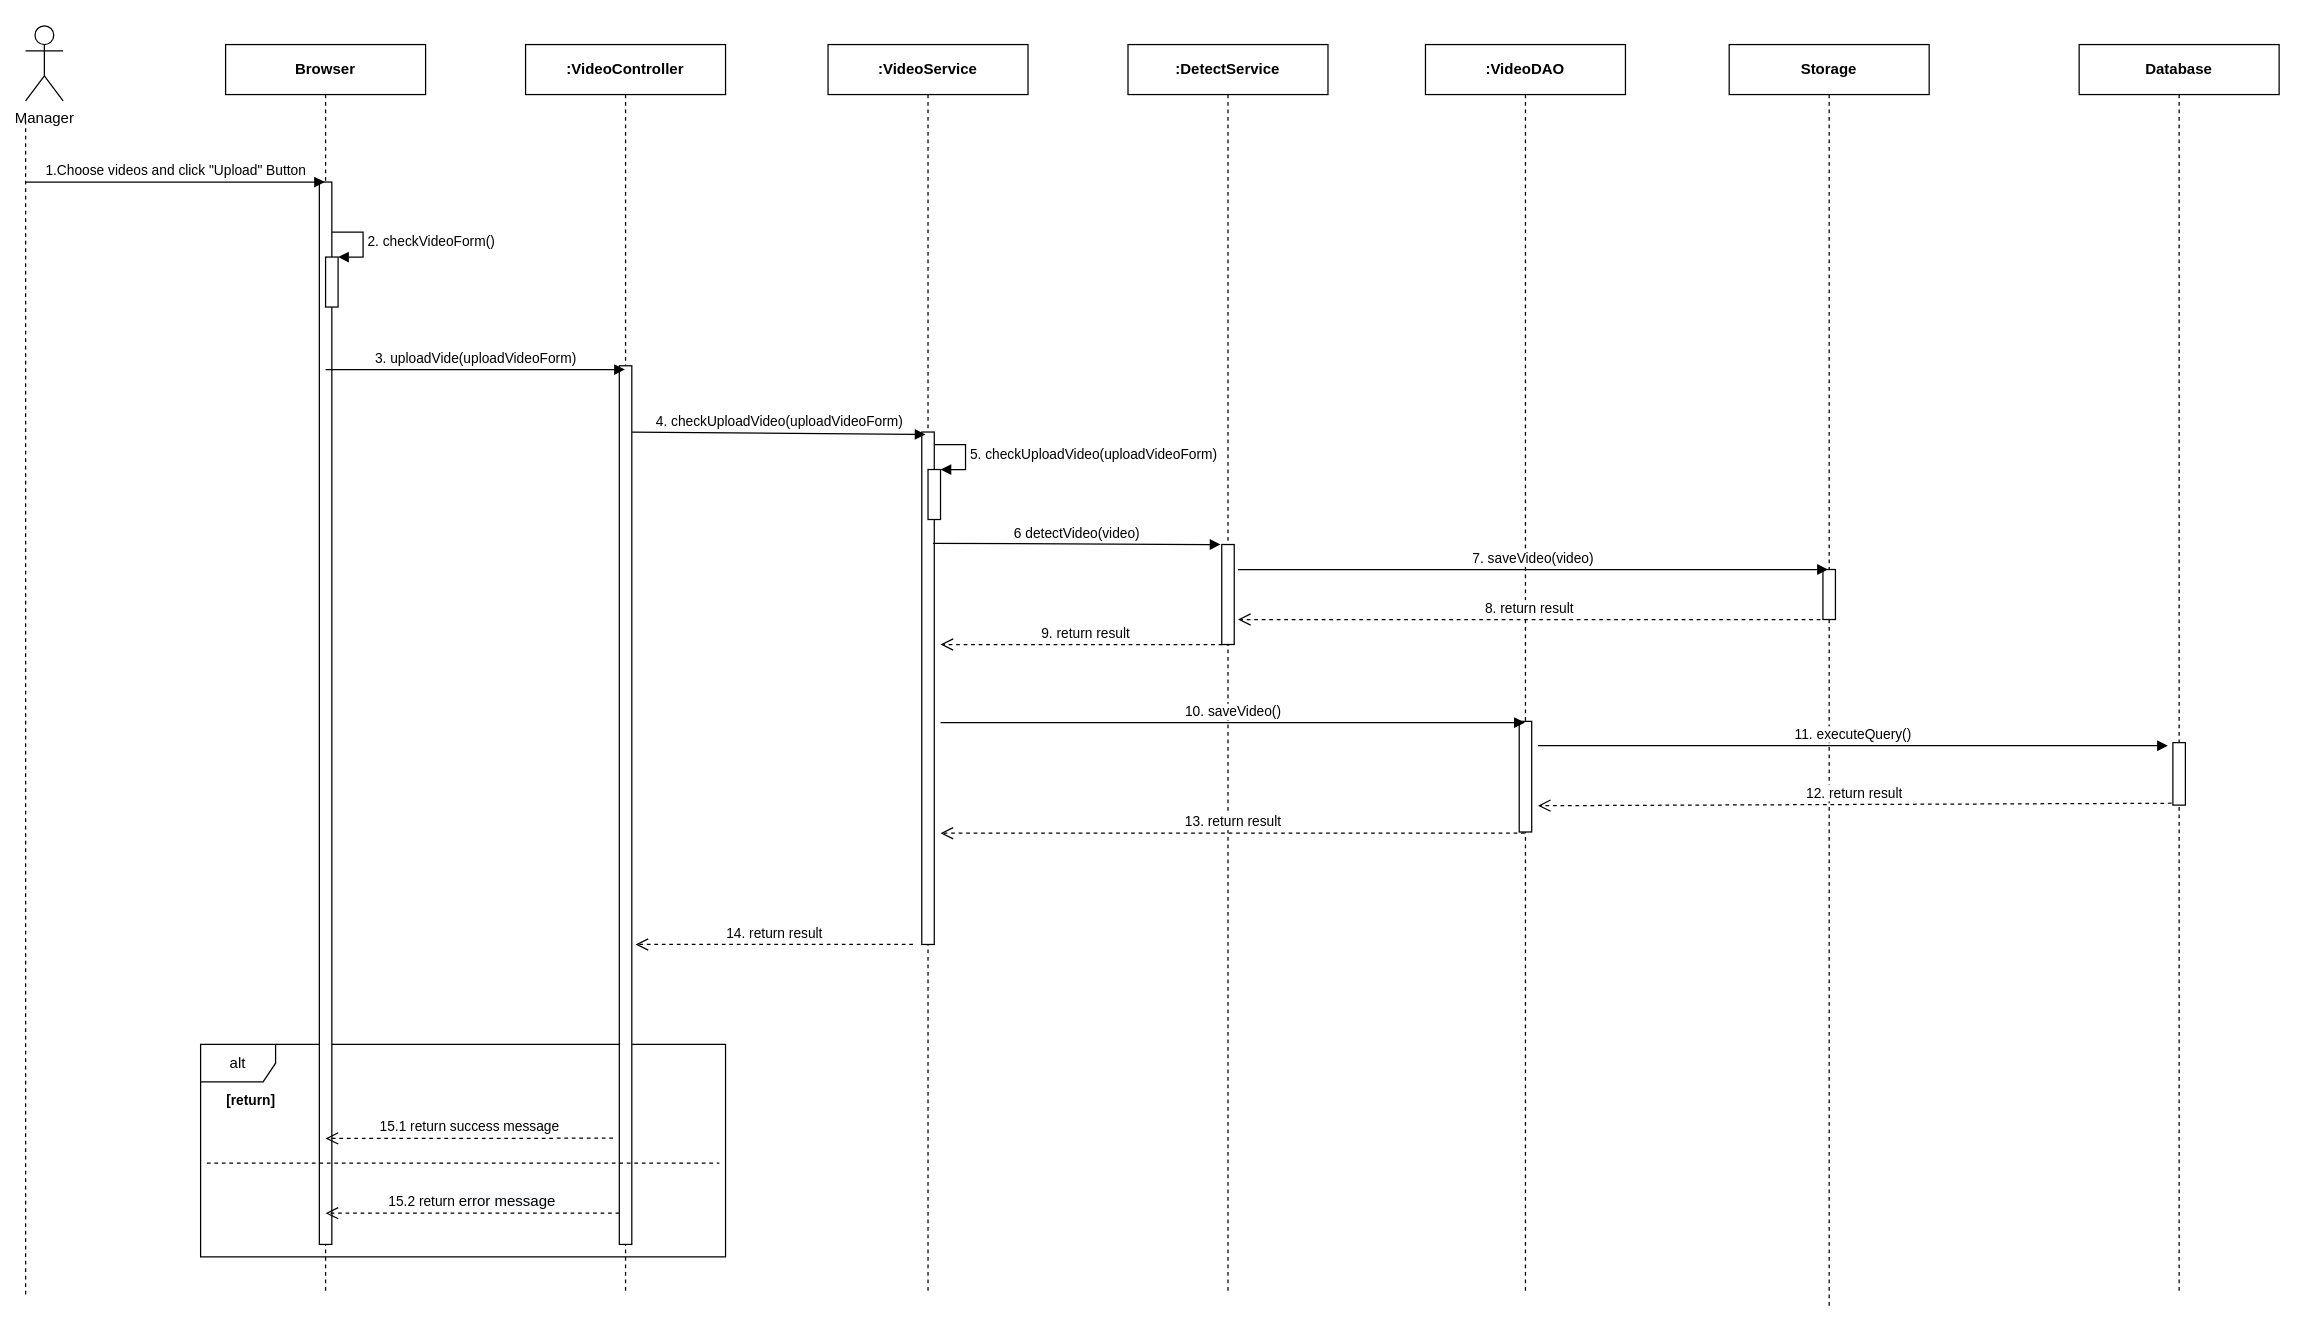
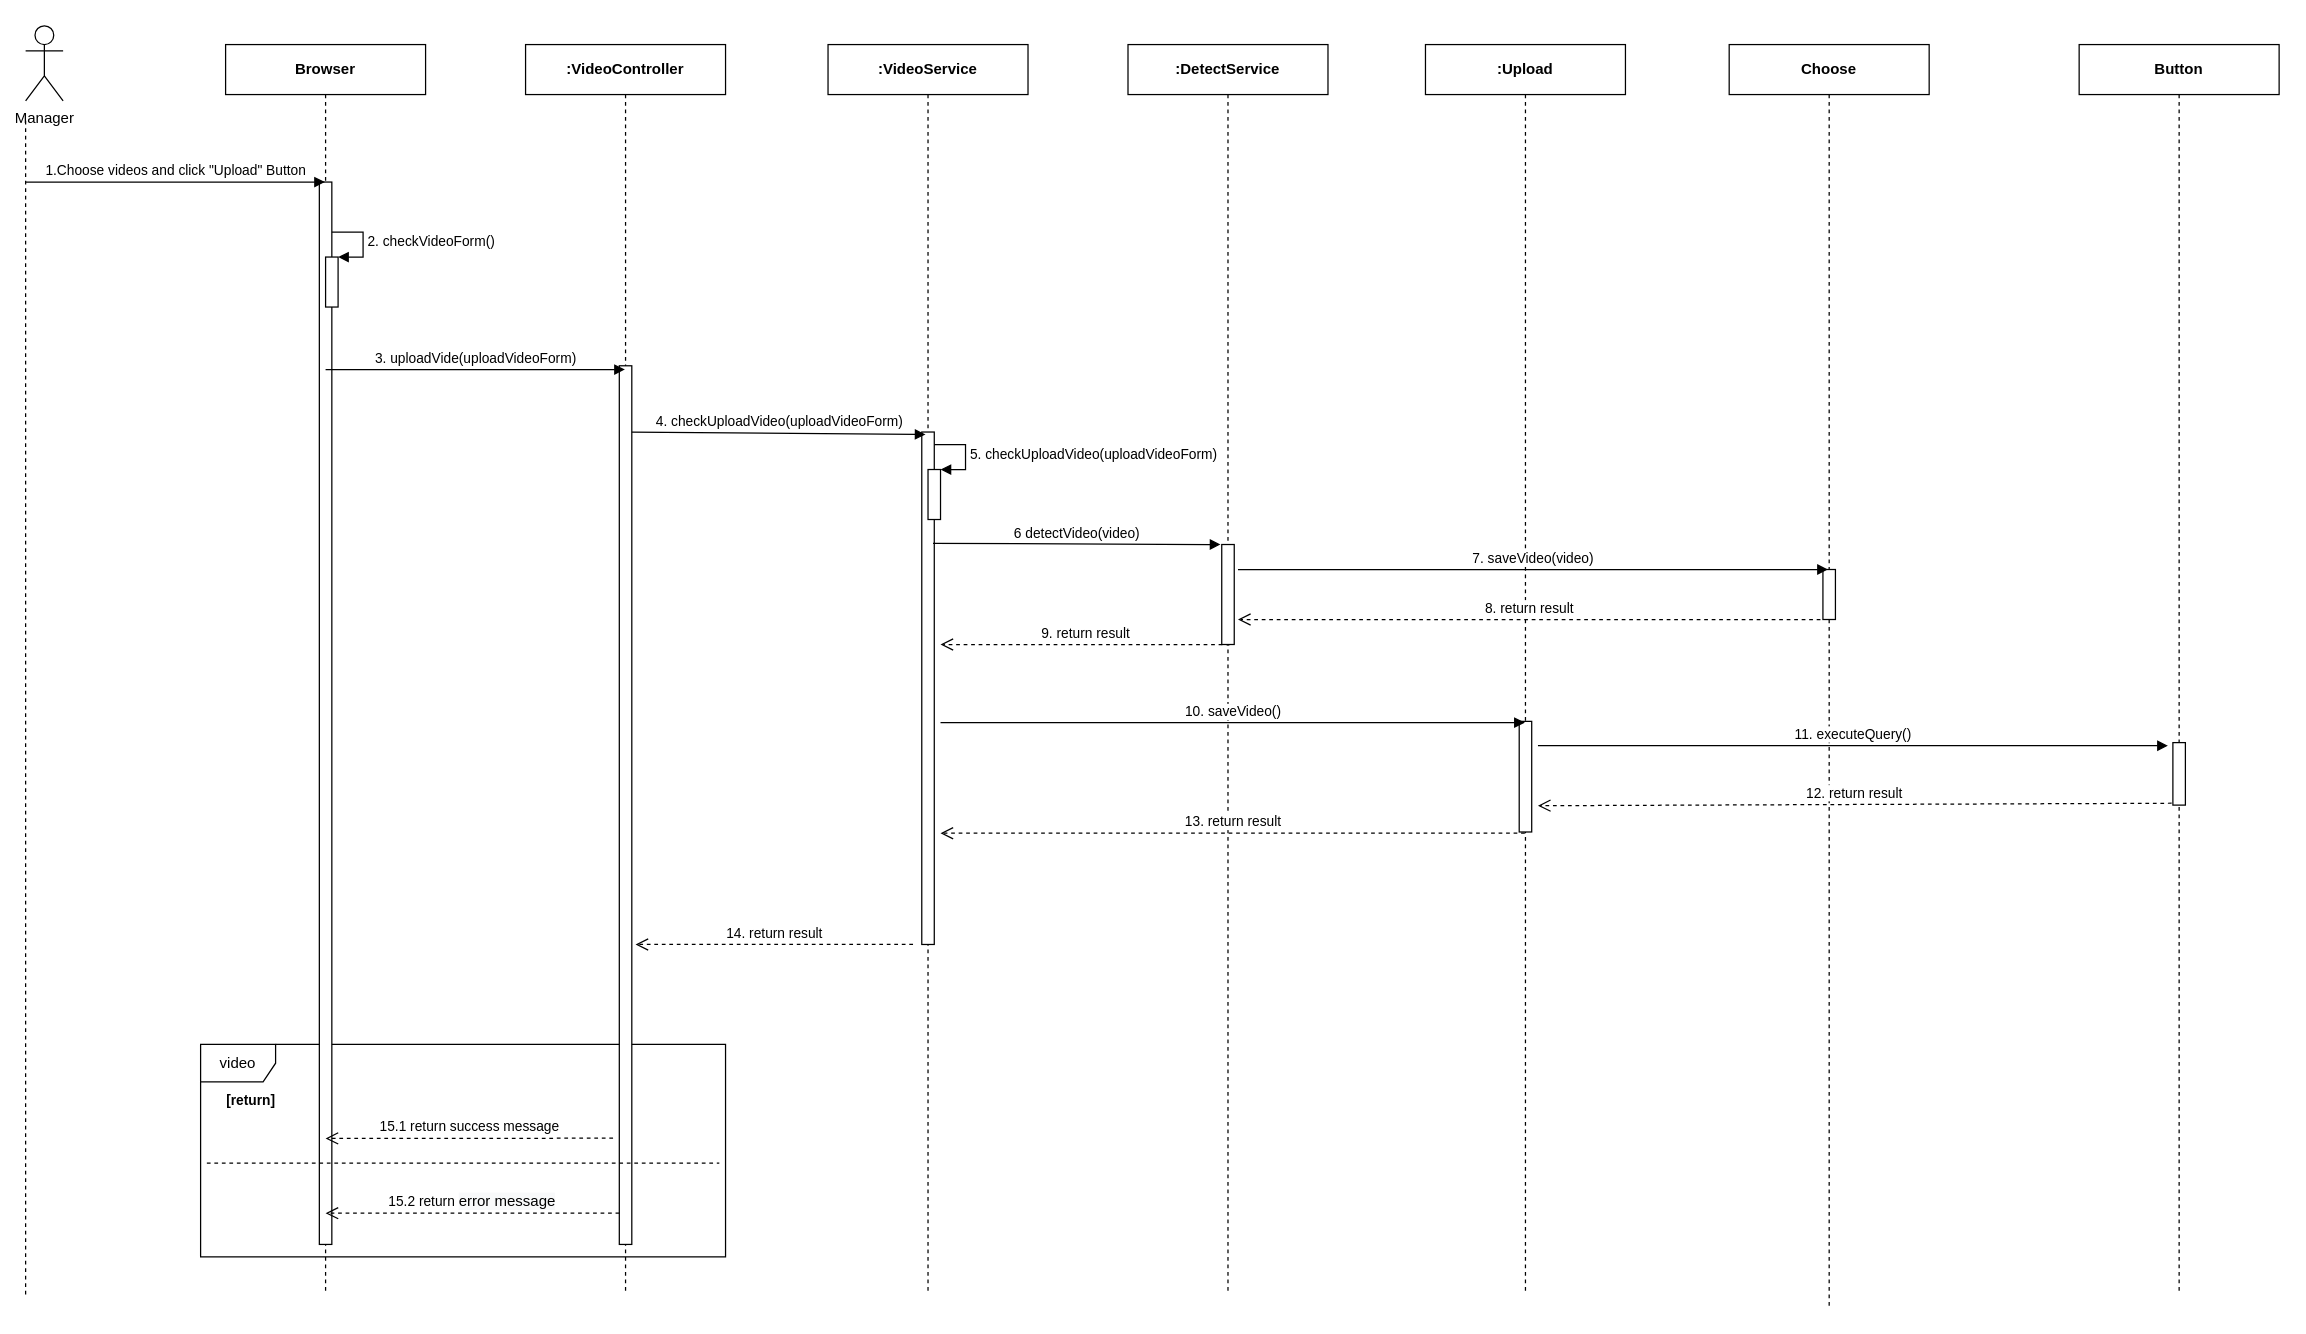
node ":VideoDAO": label ":VideoDAO" -> ":Upload"
node "Storage": label "Storage" -> "Choose"
node "Database": label "Database" -> "Button"
node "alt": label "alt" -> "video"
